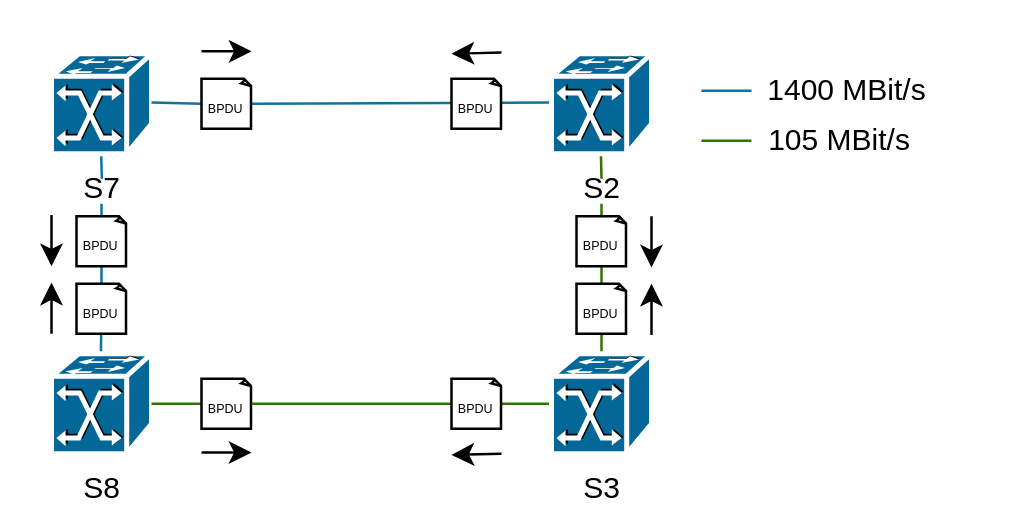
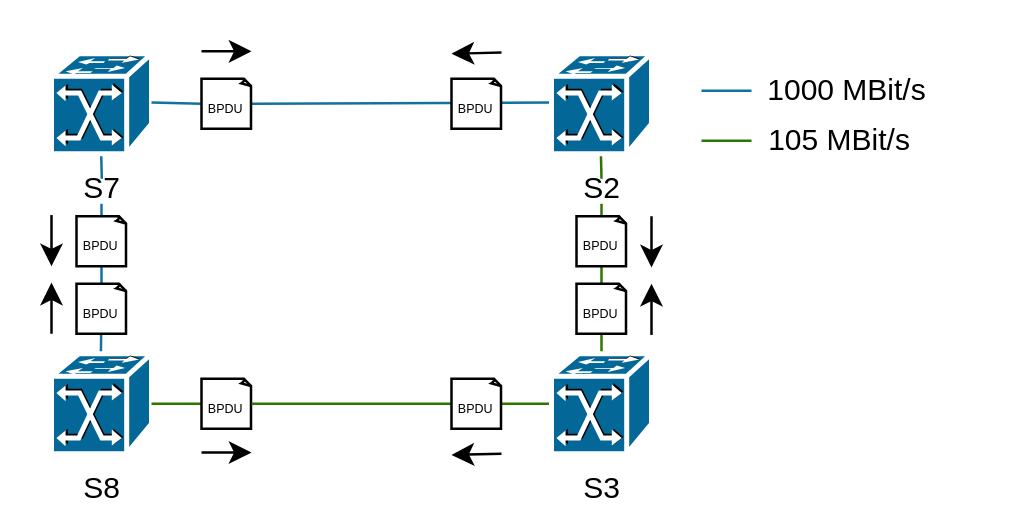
node "1400 MBit/s": label "1400 MBit/s" -> "1000 MBit/s"
